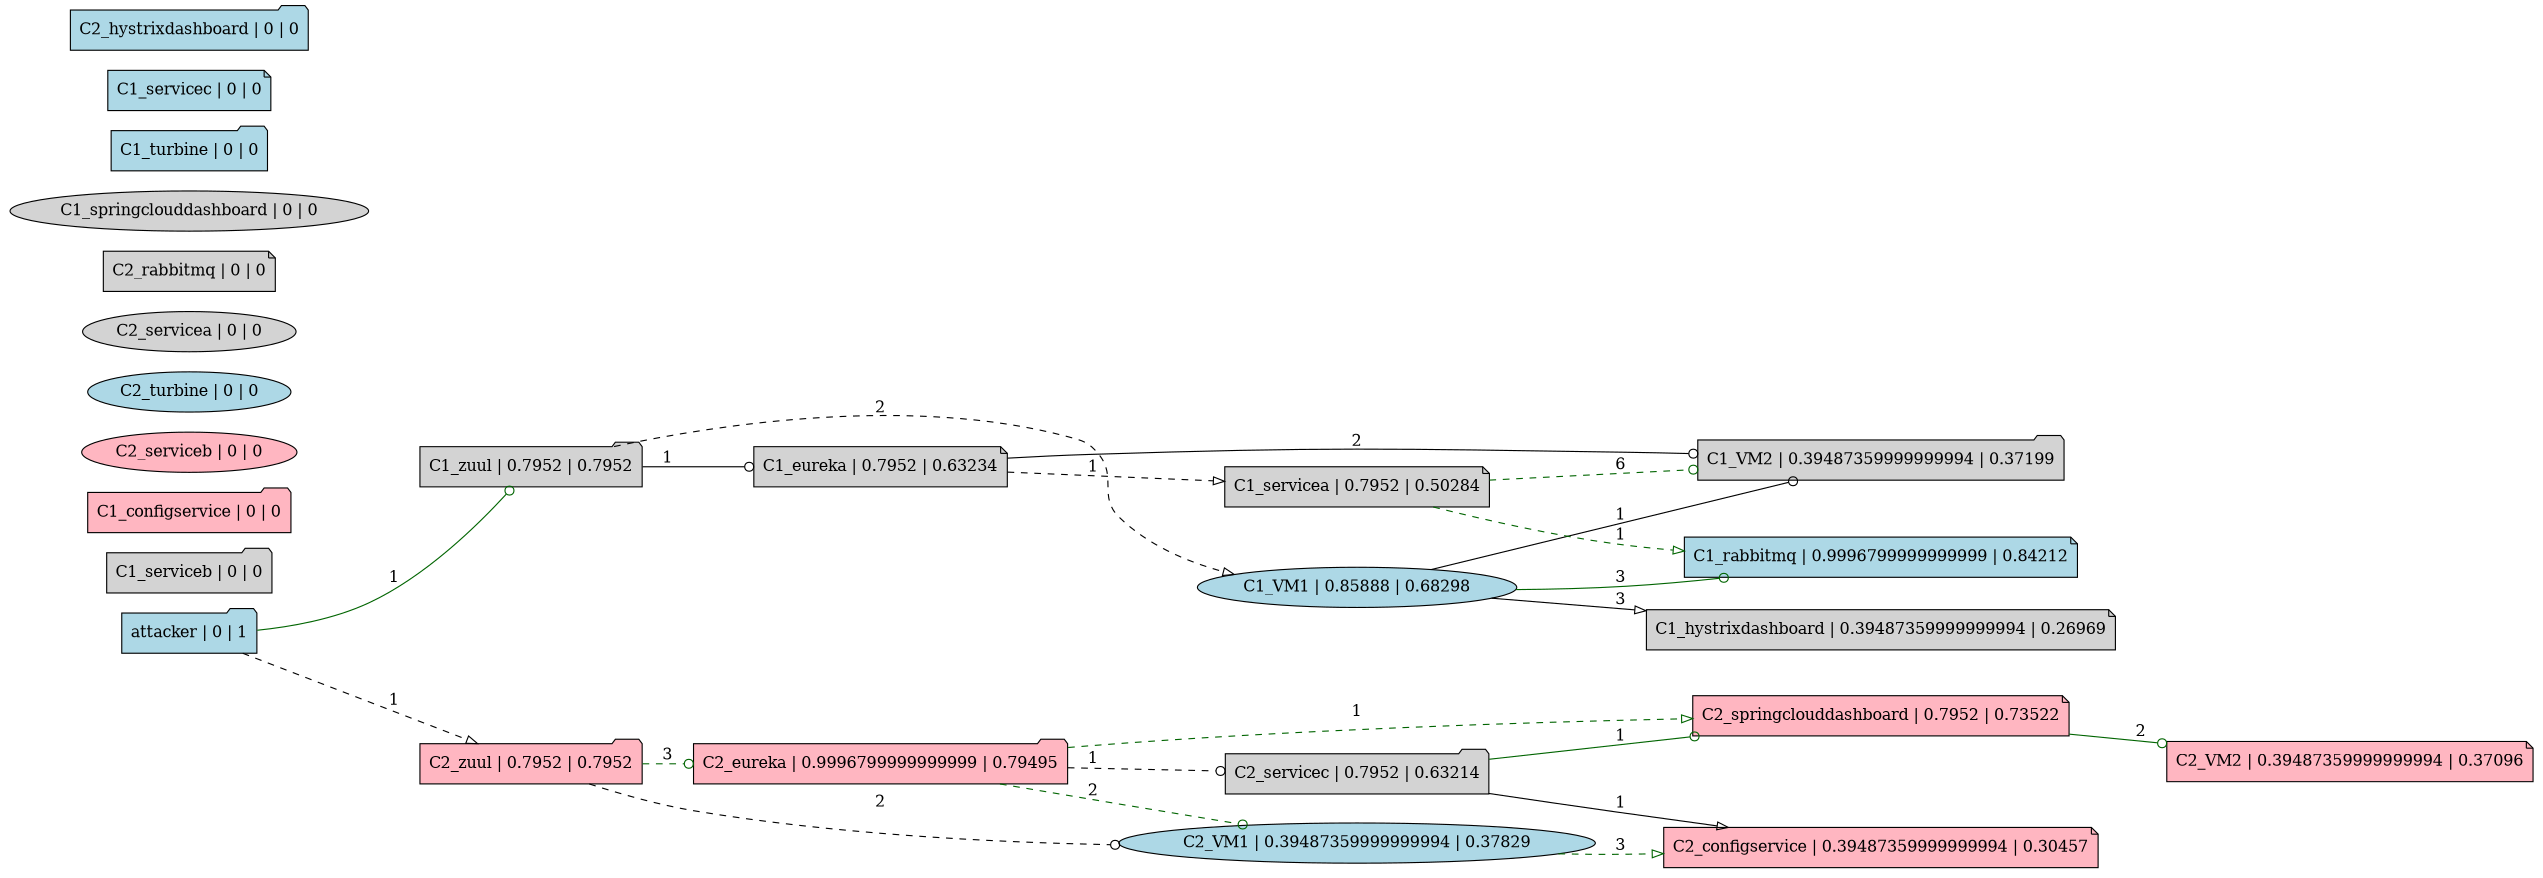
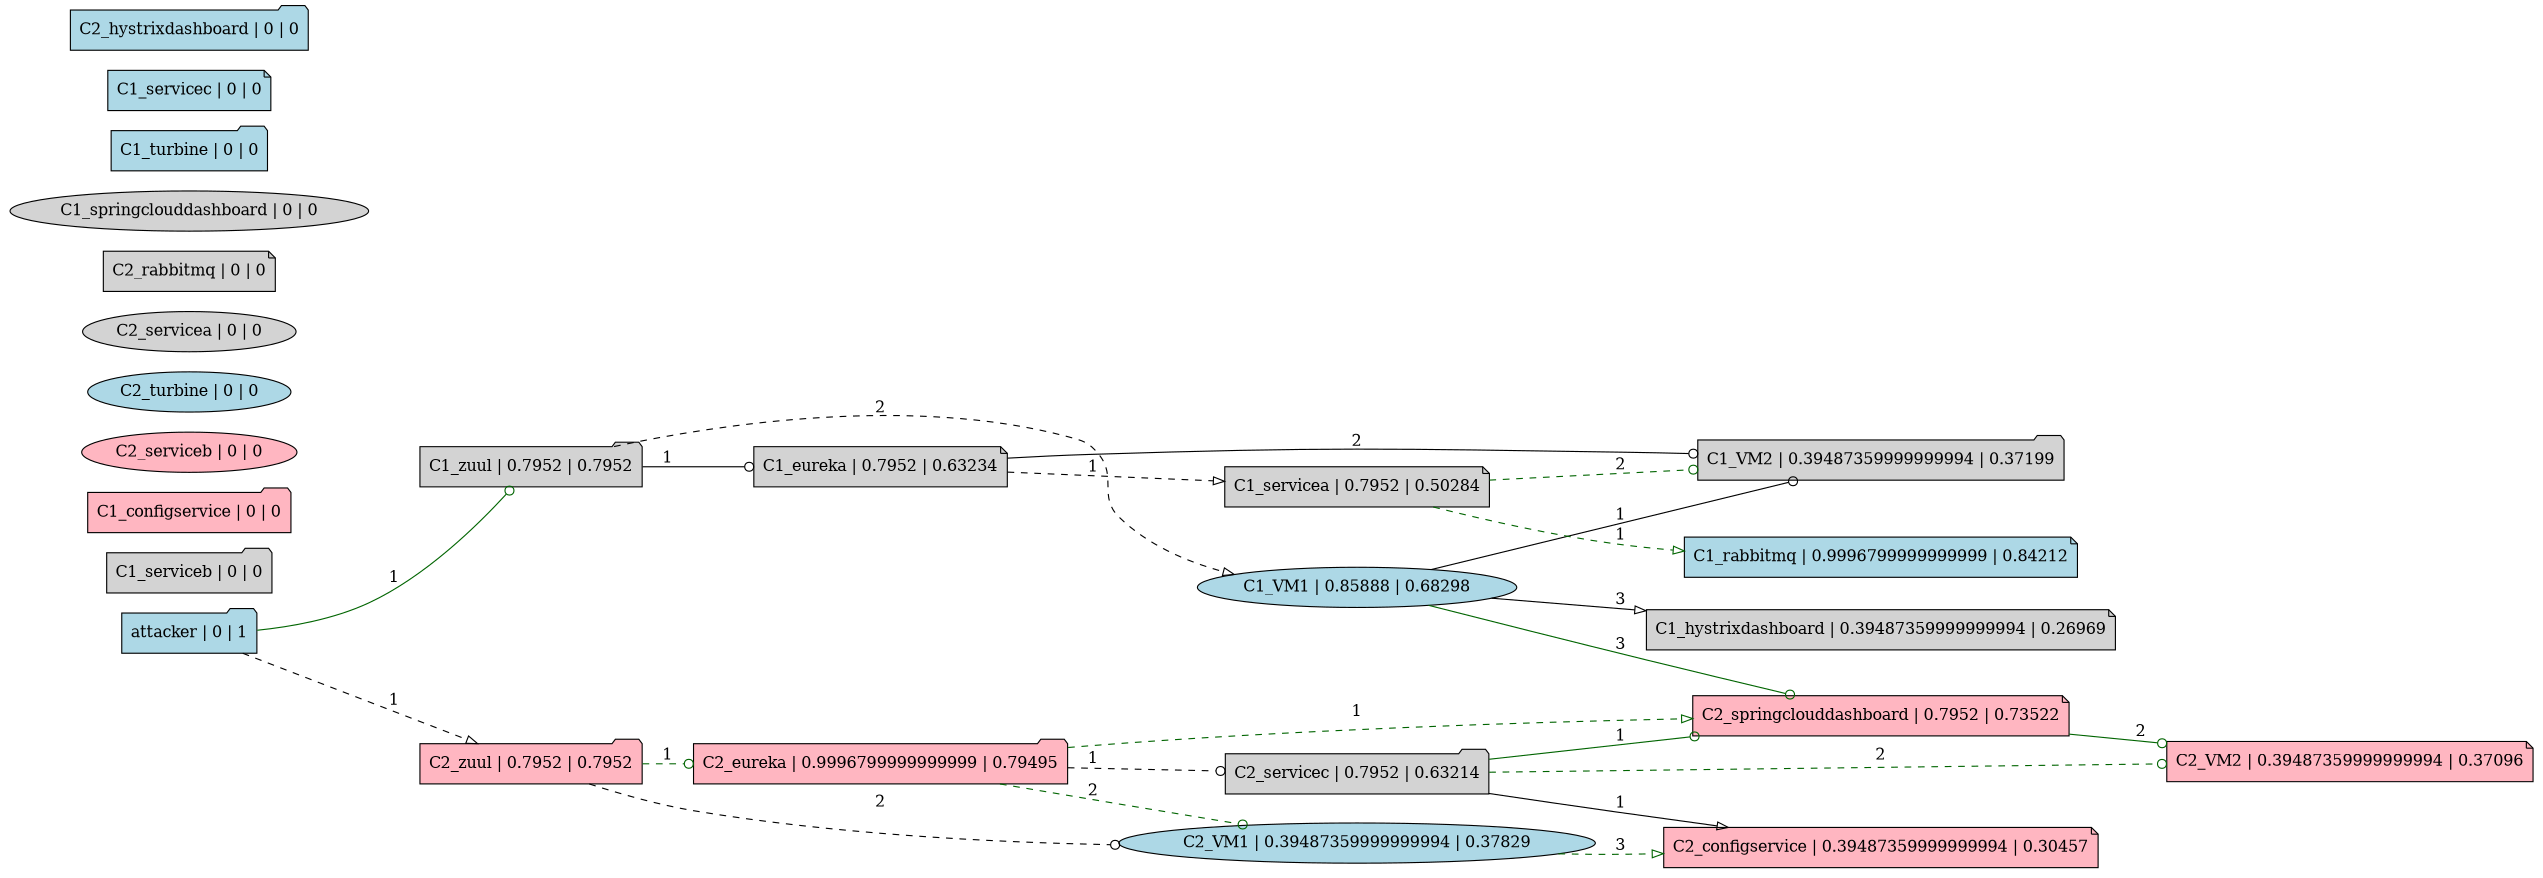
edge "C1_servicea | 0.7952 | 0.50284" -> "C1_VM2 | 0.39487359999999994 | 0.37199": label "6" -> "2"
edge "C1_VM1 | 0.85888 | 0.68298" -> "C1_rabbitmq | 0.9996799999999999 | 0.84212": now "C1_VM1 | 0.85888 | 0.68298" -> "C2_springclouddashboard | 0.7952 | 0.73522"
edge "C2_zuul | 0.7952 | 0.7952" -> "C2_eureka | 0.9996799999999999 | 0.79495": label "3" -> "1"
edge "C2_servicec | 0.7952 | 0.63214" -> "C2_VM2 | 0.39487359999999994 | 0.37096": added, label "2"
